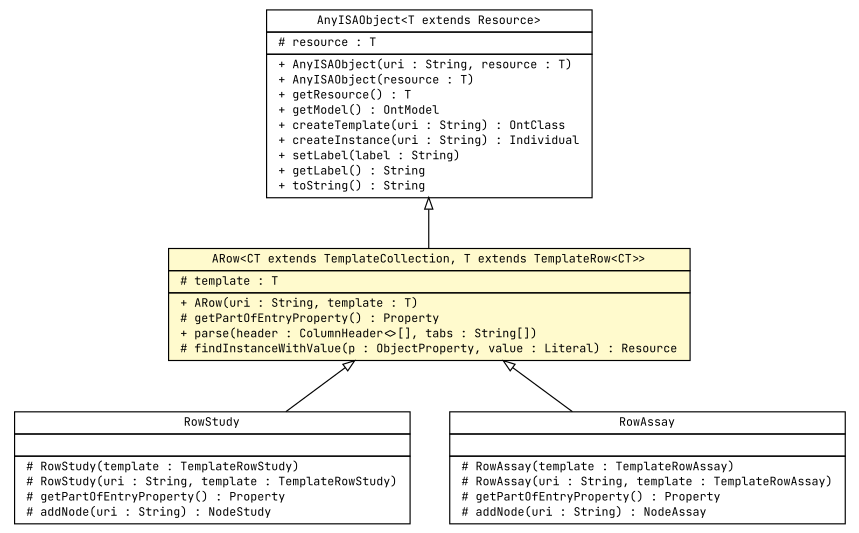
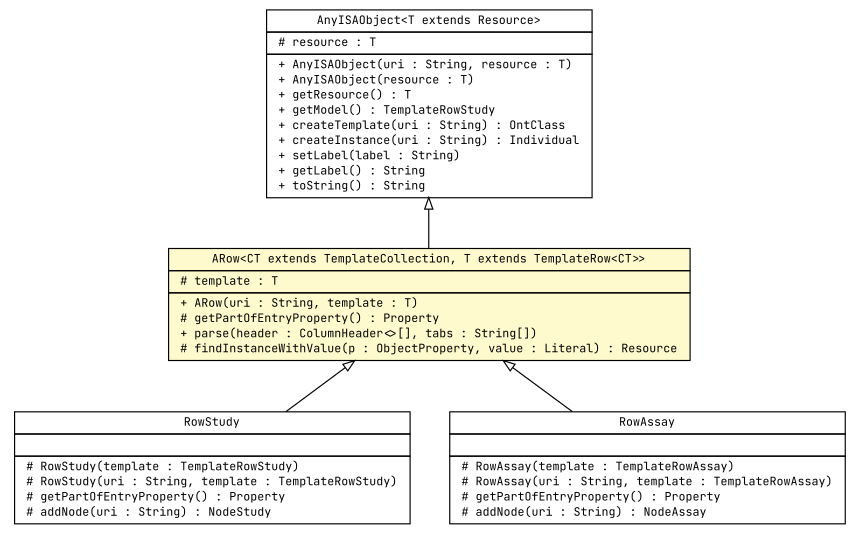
node "AnyISAObject<T extends Resource>": text "+ getModel() : OntModel" -> "+ getModel() : TemplateRowStudy"
